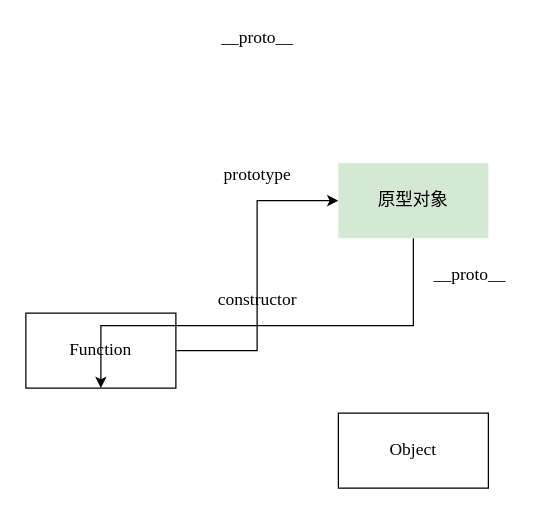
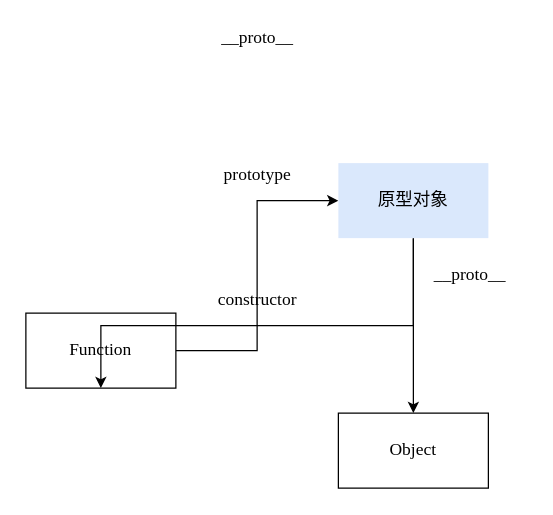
node "原型对象": fillcolor #d5e8d4 -> #dae8fc
edge "原型对象" -> "Object": added
